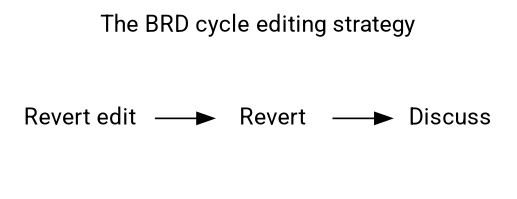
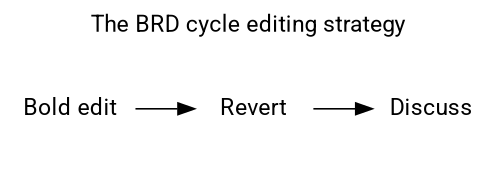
node "Revert edit": label "Revert edit" -> "Bold edit"
